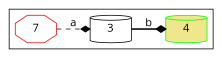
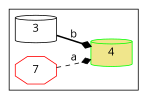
edge "7" -> "3": now "7" -> "4"
